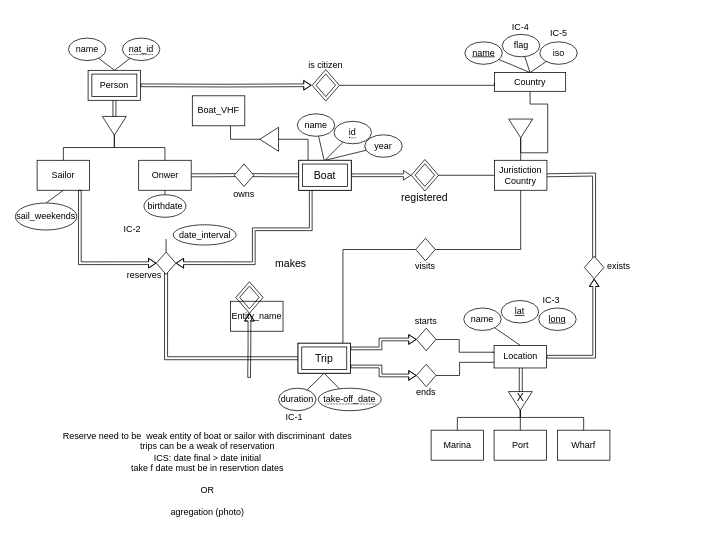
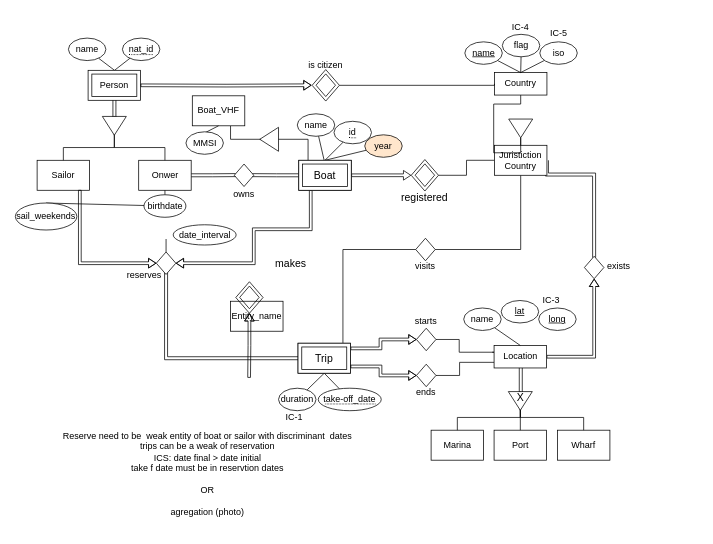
node "Country": size 71x19 -> 53x23
edge "Boat_VHF" -- "MMSI": added
node "MMSI": added
node "year": fillcolor #ffffff -> #ffe6cc
node "Juristiction Country": moved (521, 175) -> (521, 160)
edge "Sailor" -- "sail_weekends": now "birthdate" -- "sail_weekends"
node "IC-2": removed
